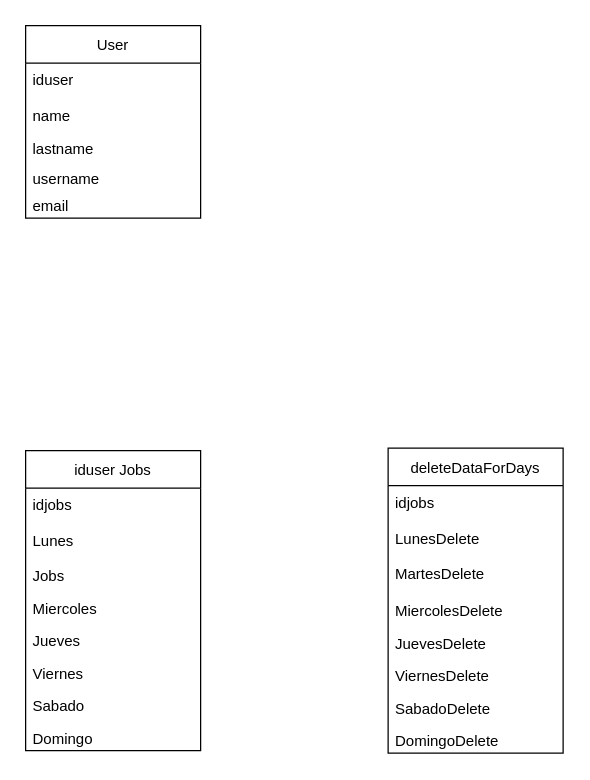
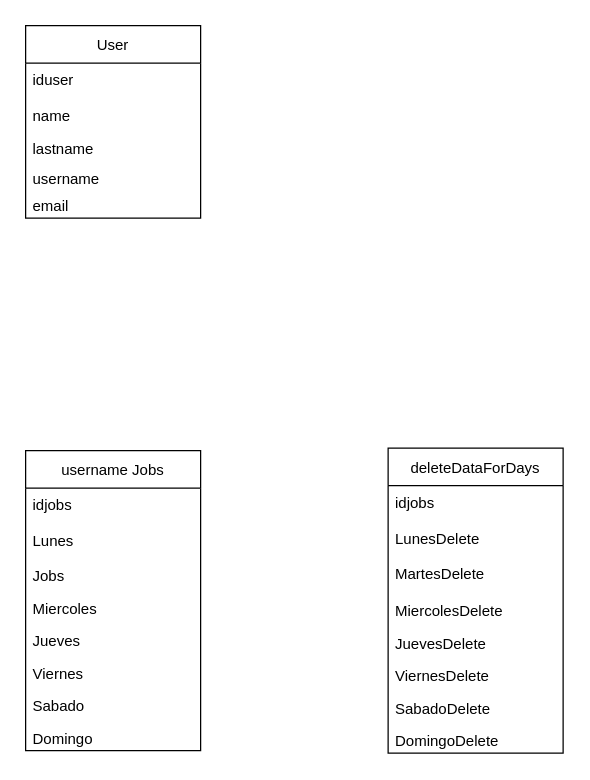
node "iduser Jobs": label "iduser Jobs" -> "username Jobs"
